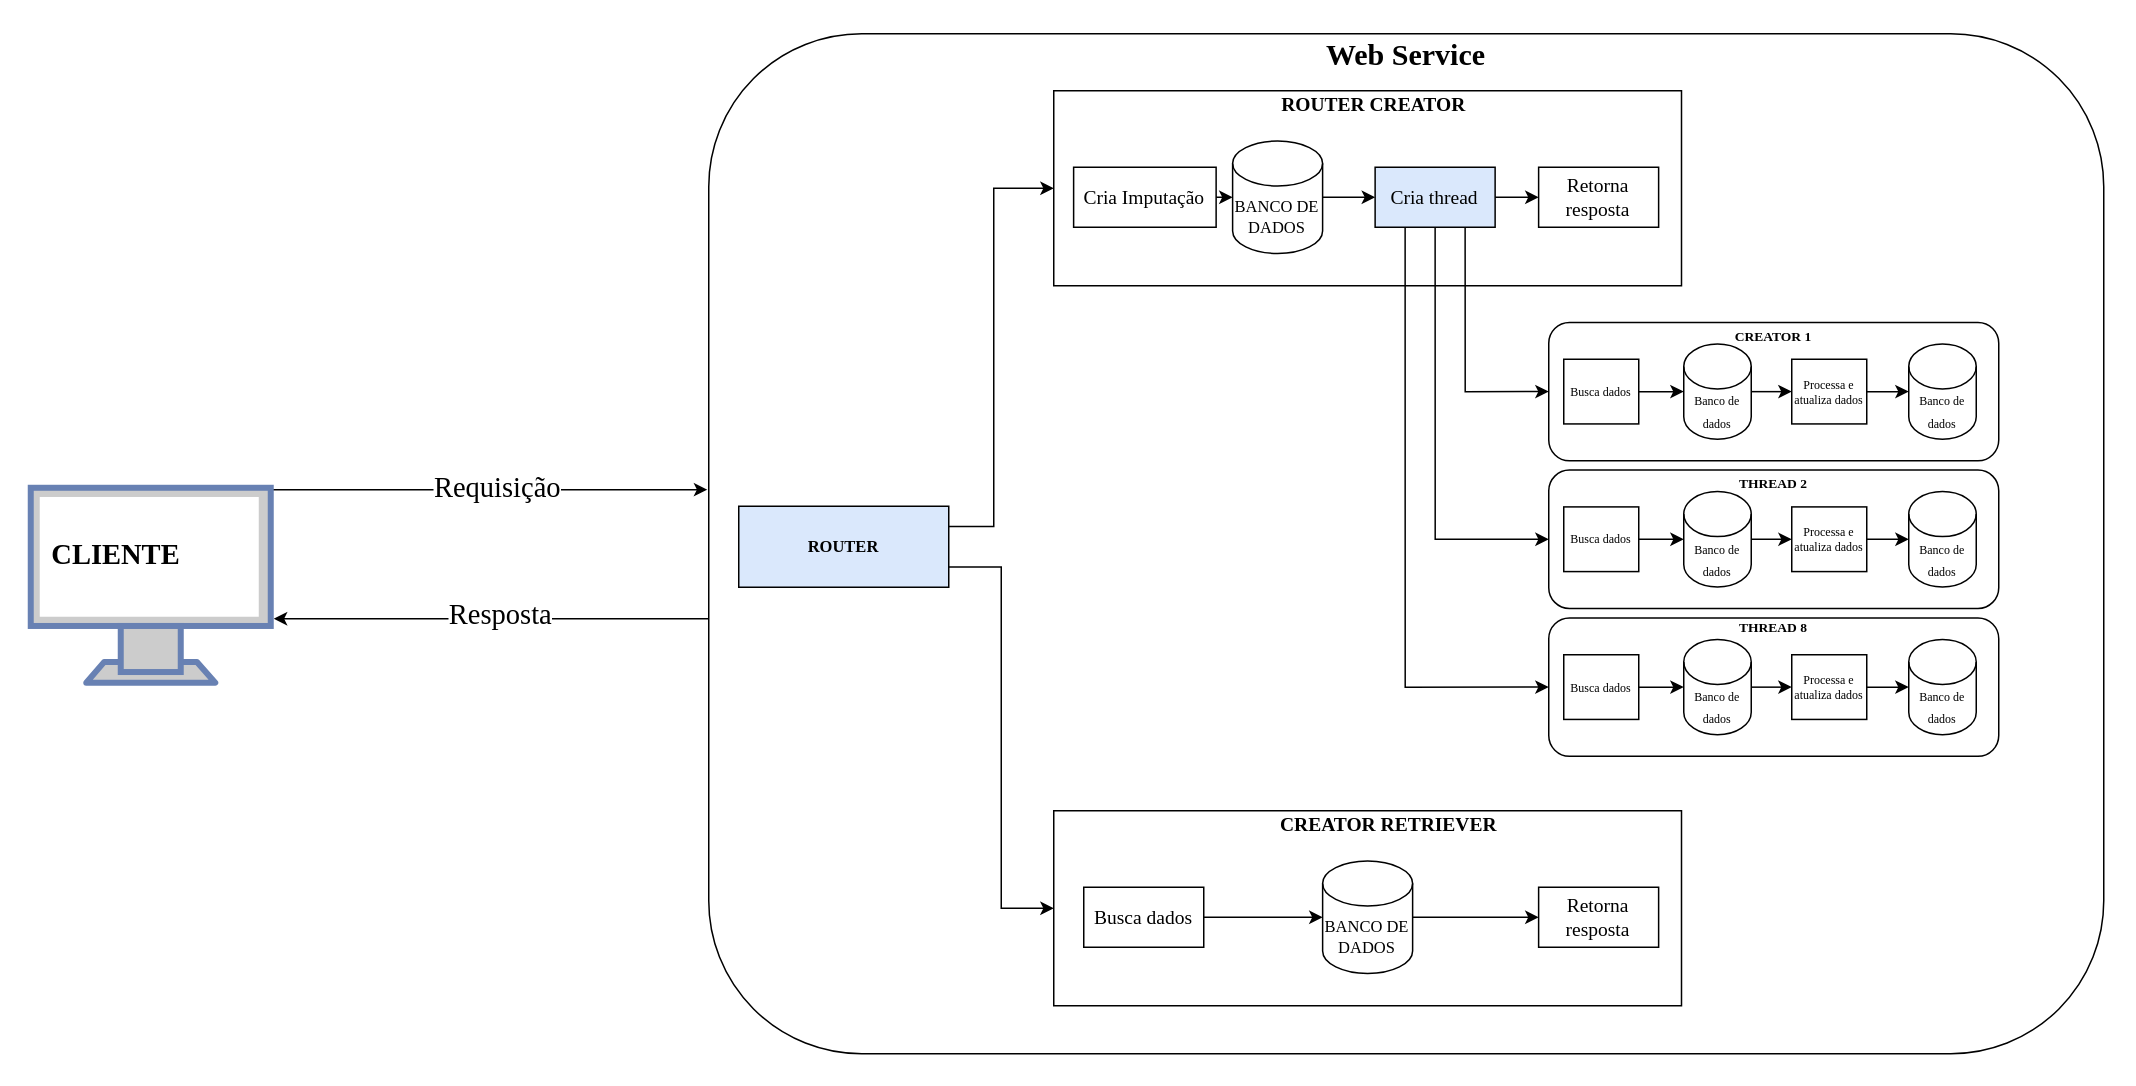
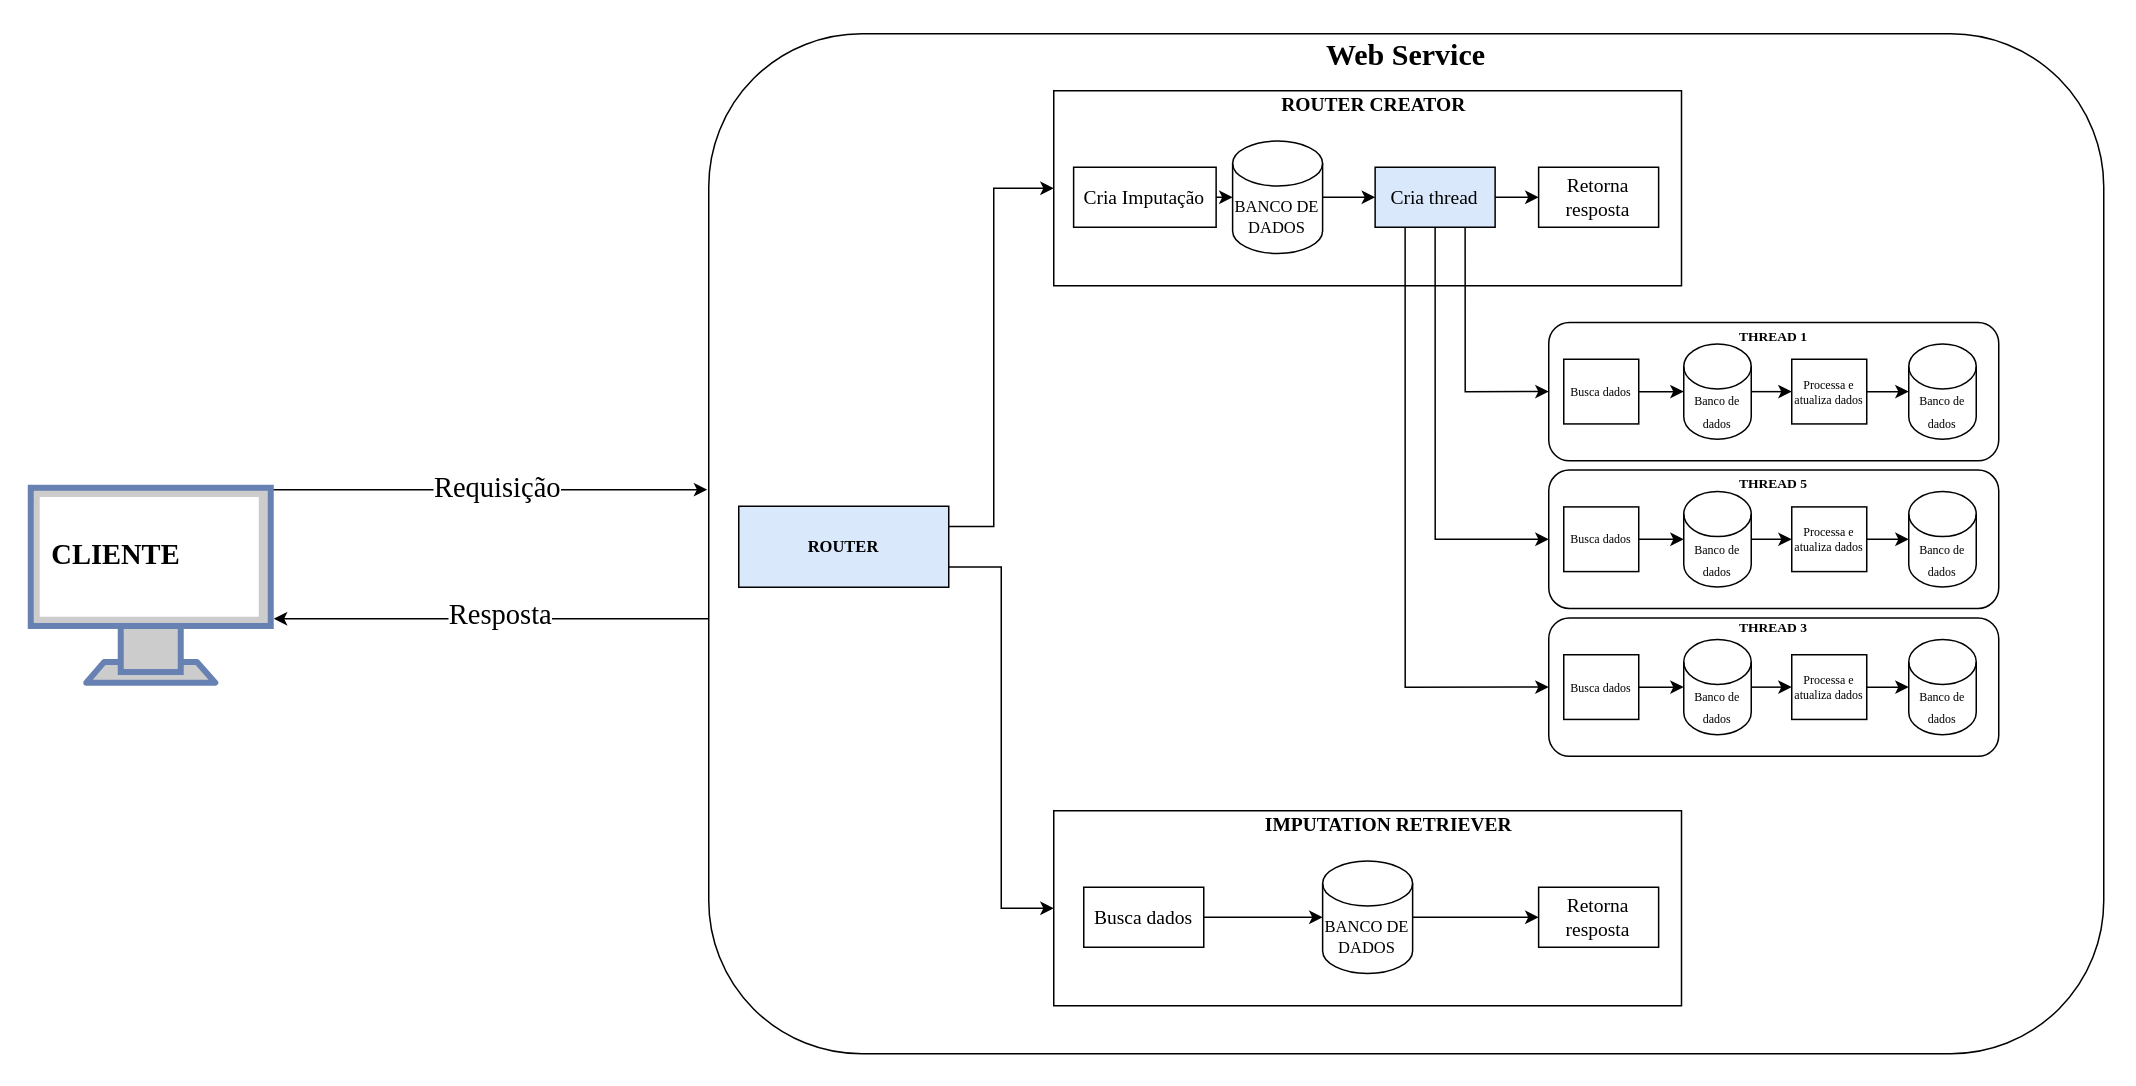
node "CREATOR 1": label "CREATOR 1" -> "THREAD 1"
node "THREAD 2": label "THREAD 2" -> "THREAD 5"
node "THREAD 8": label "THREAD 8" -> "THREAD 3"
node "CREATOR RETRIEVER": label "CREATOR RETRIEVER" -> "IMPUTATION RETRIEVER"
